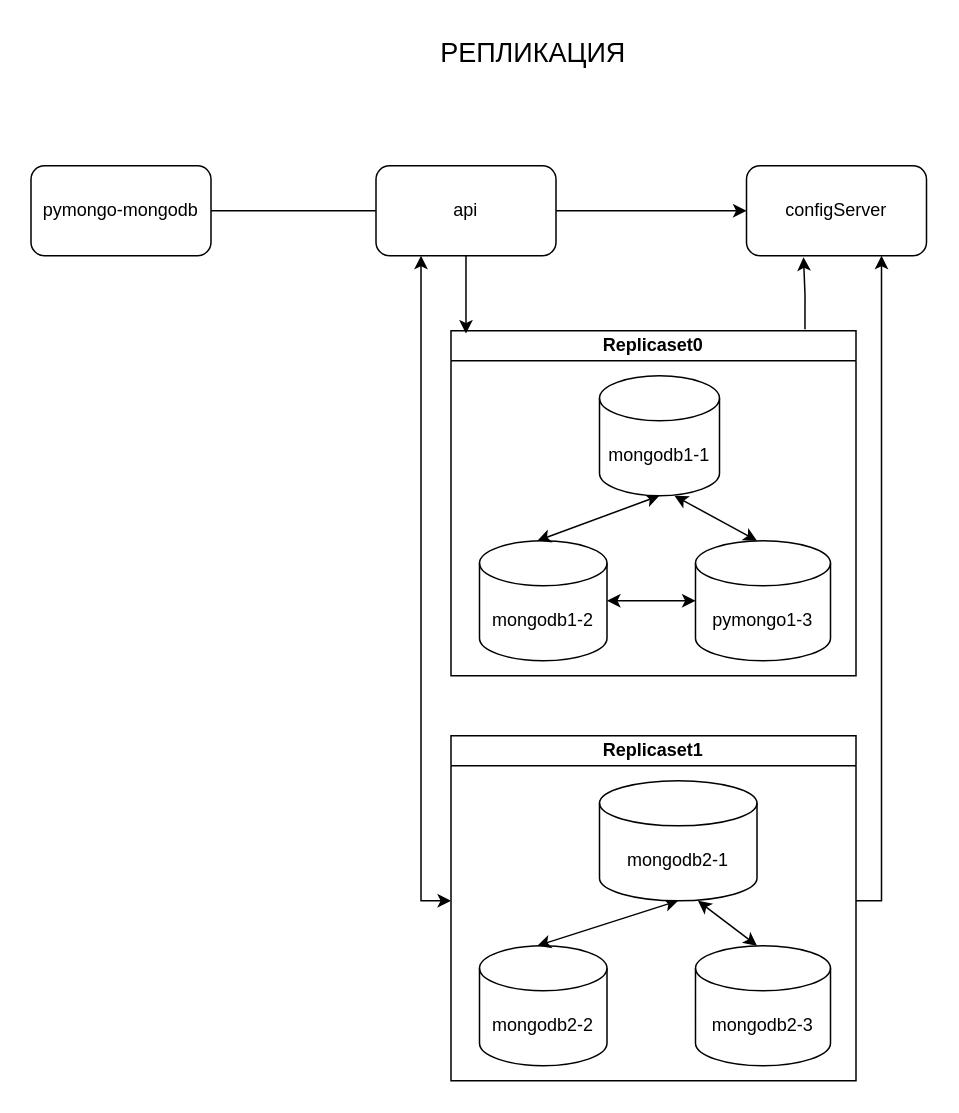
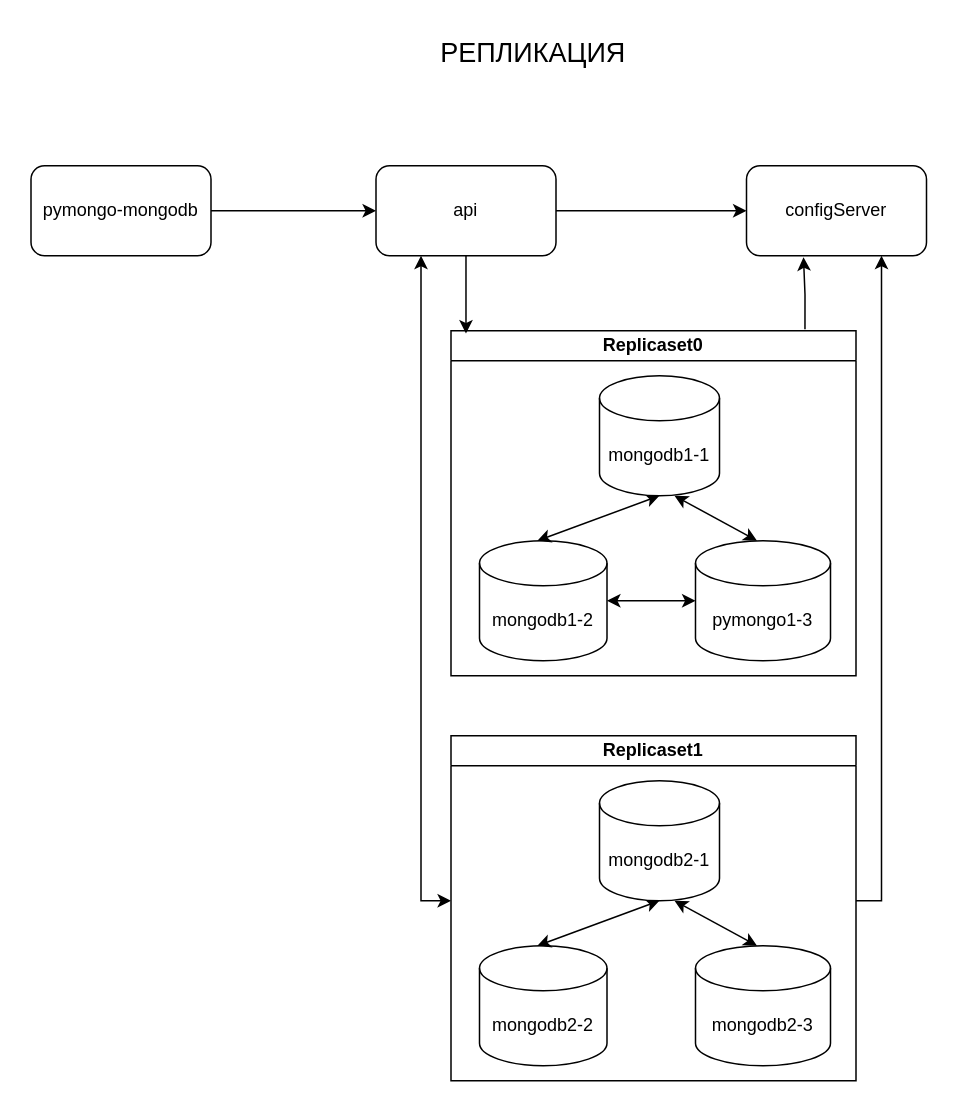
edge "pymongo-mongodb" -- "api": arrowhead none -> classic
node "mongodb2-1": size 158x120 -> 120x120
